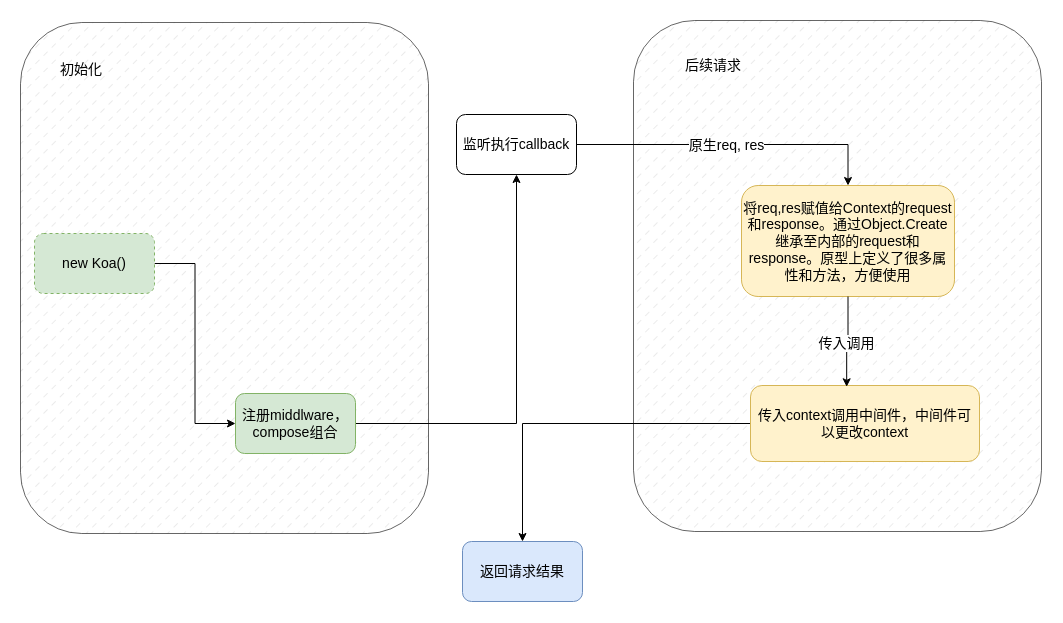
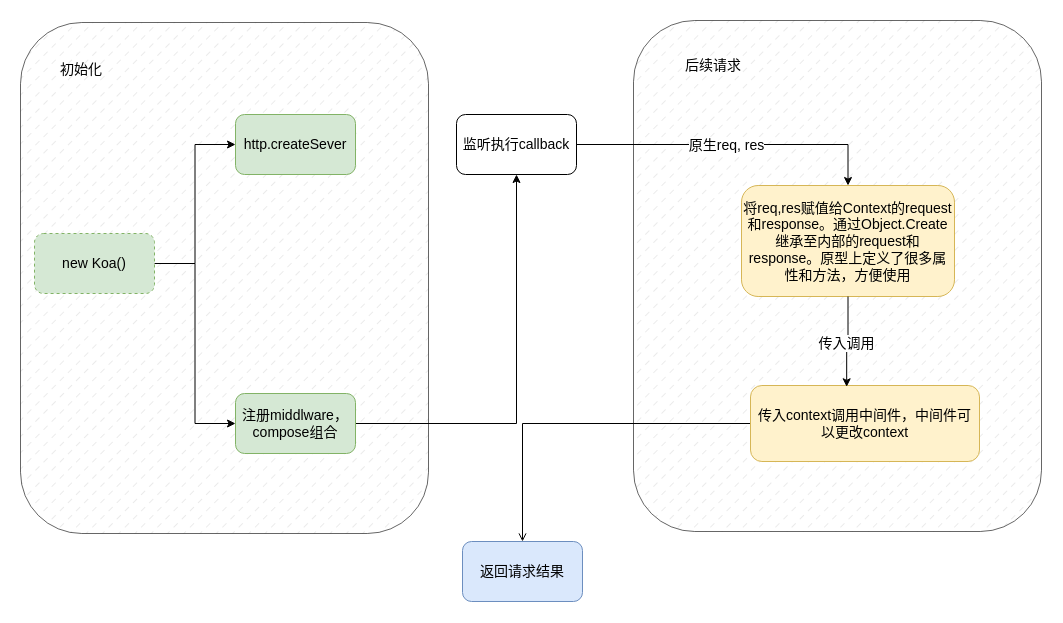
node "http.createSever": added
edge "new Koa()" -> "http.createSever": added
edge "传入context调用中间件，中间件可以更改context" -> "返回请求结果": arrowhead classic -> open
